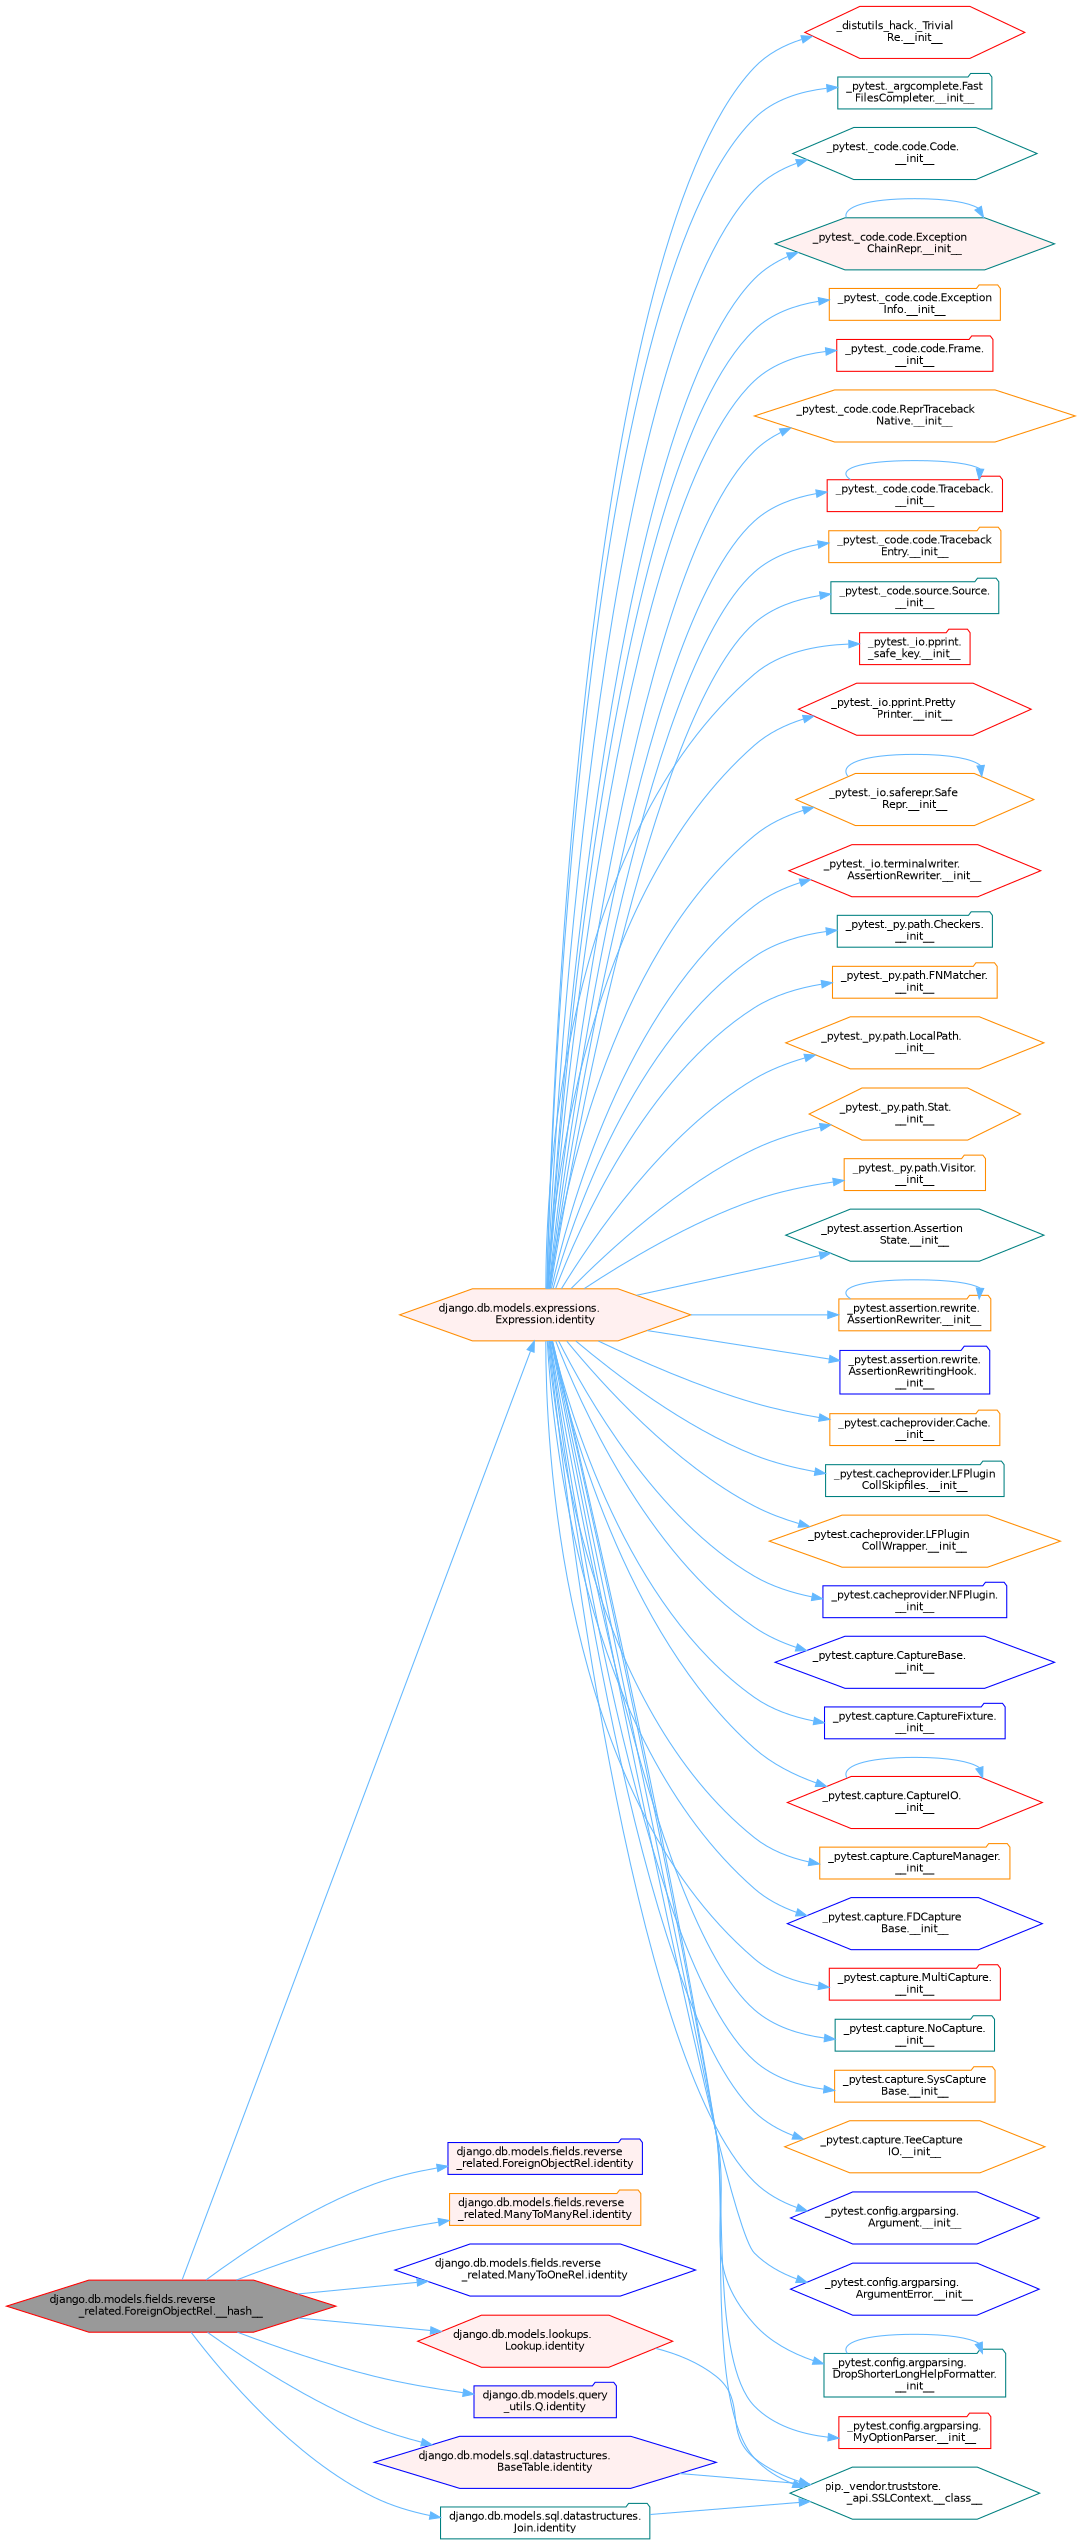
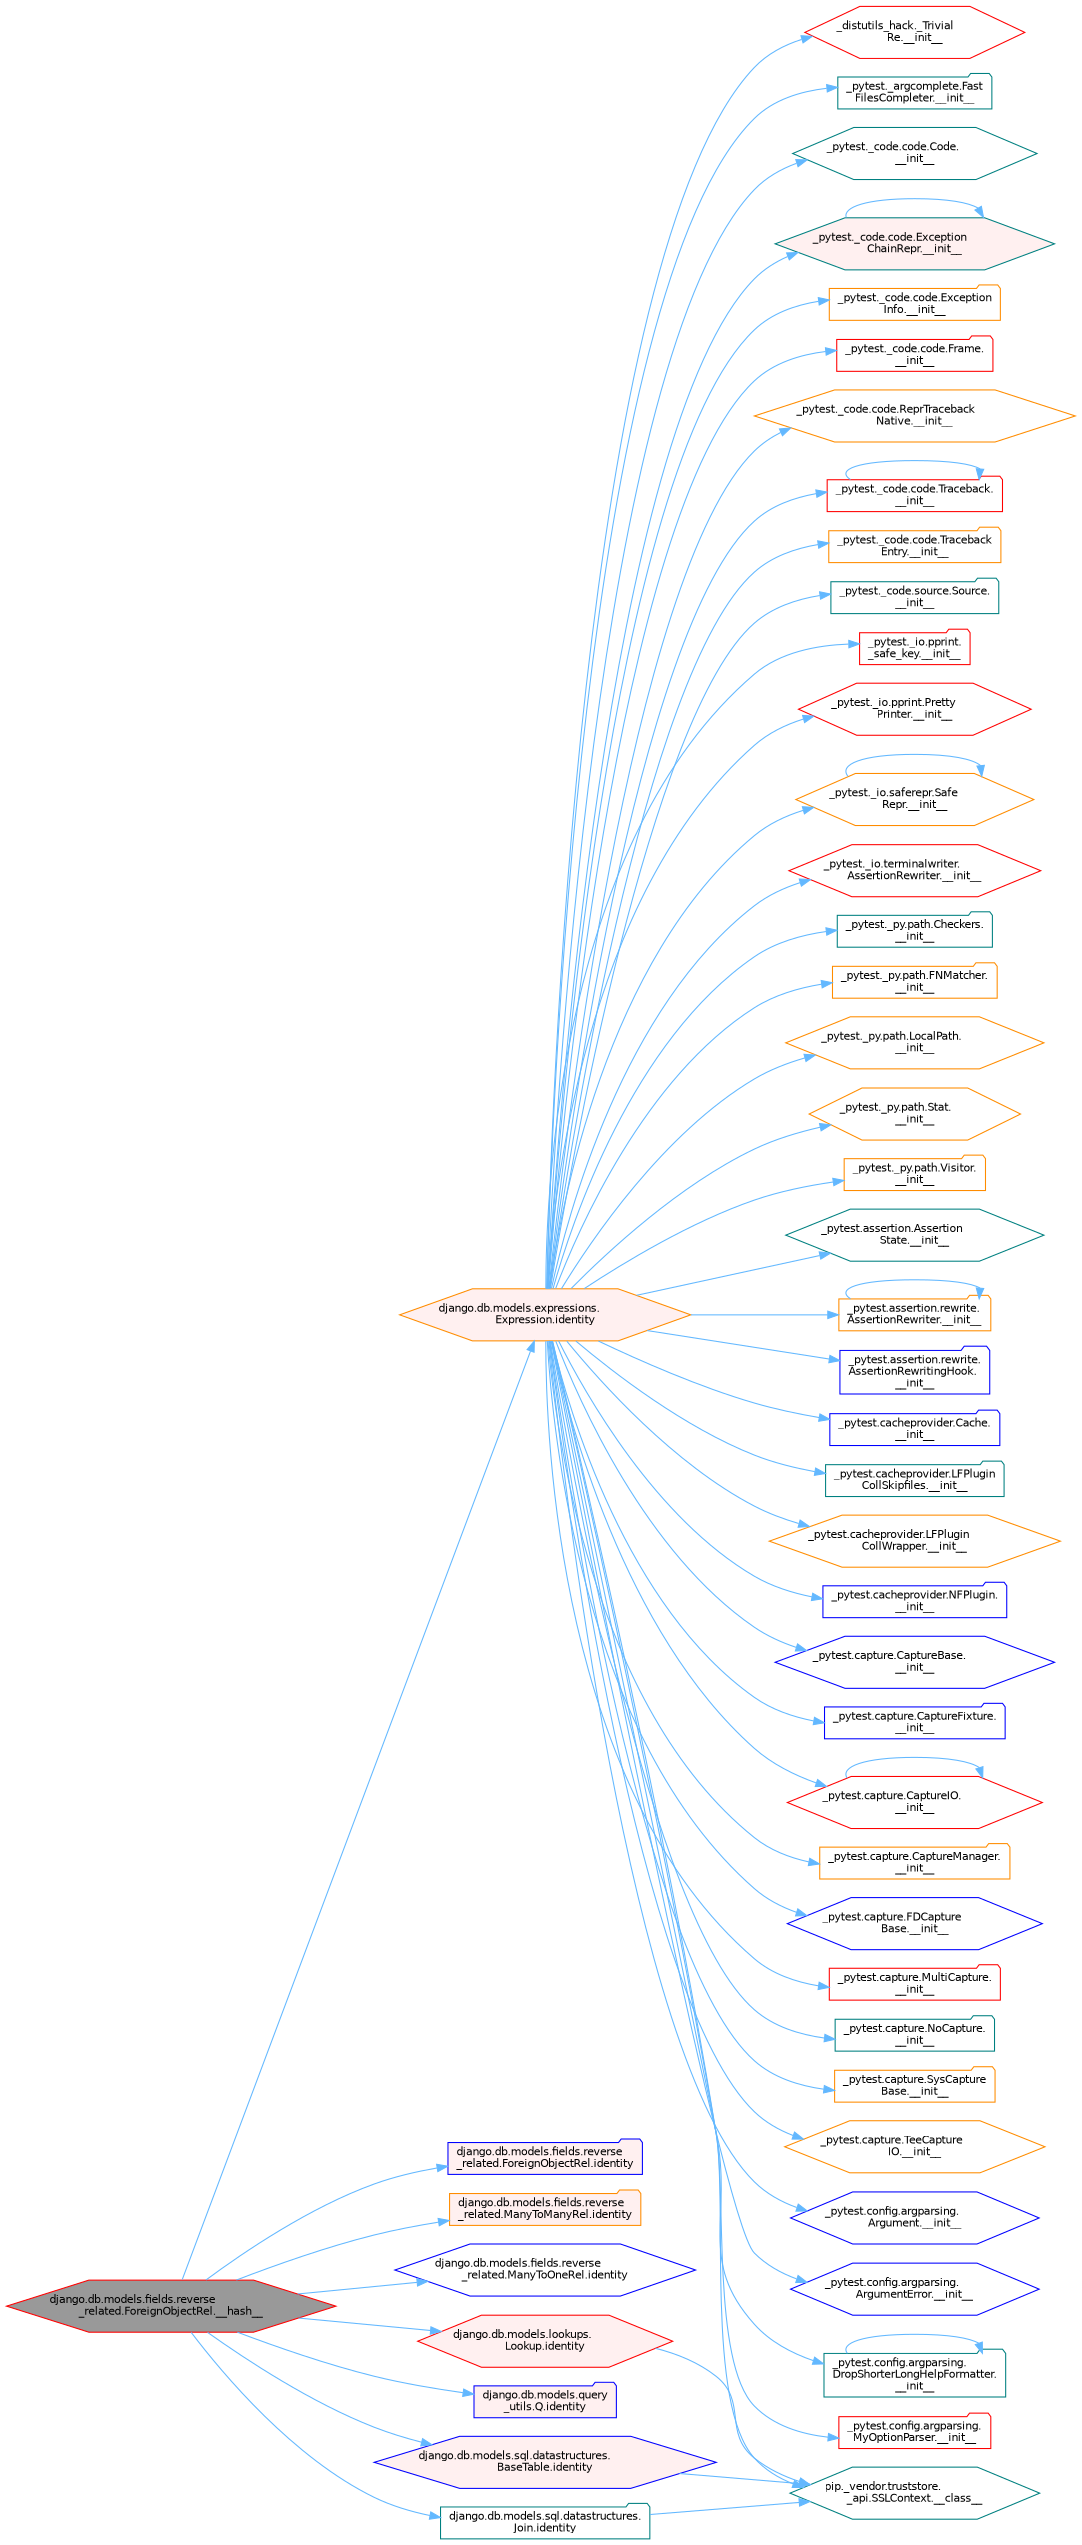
node "_pytest.cacheprovider.Cache. __init__": color darkorange -> blue
